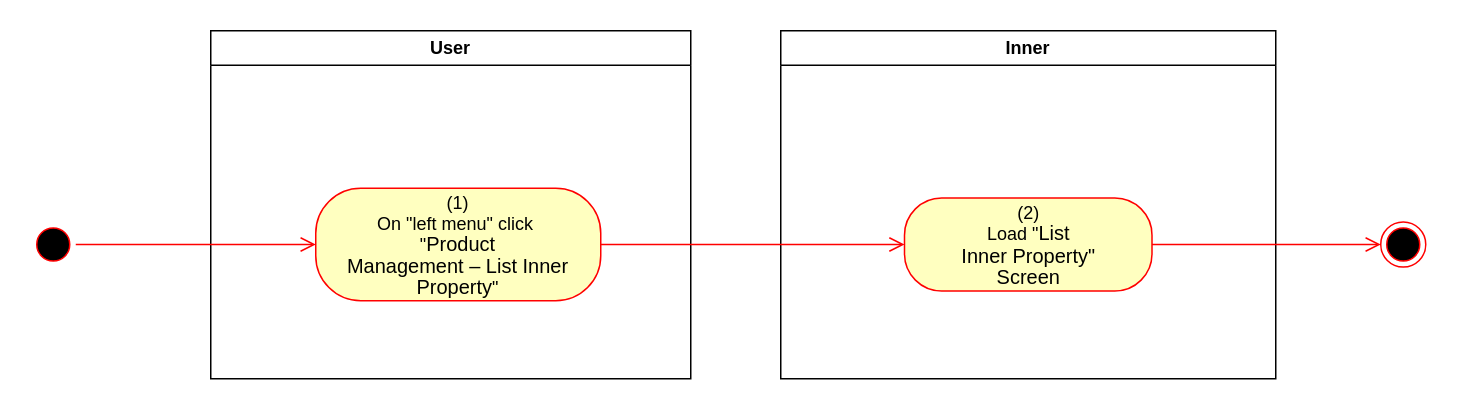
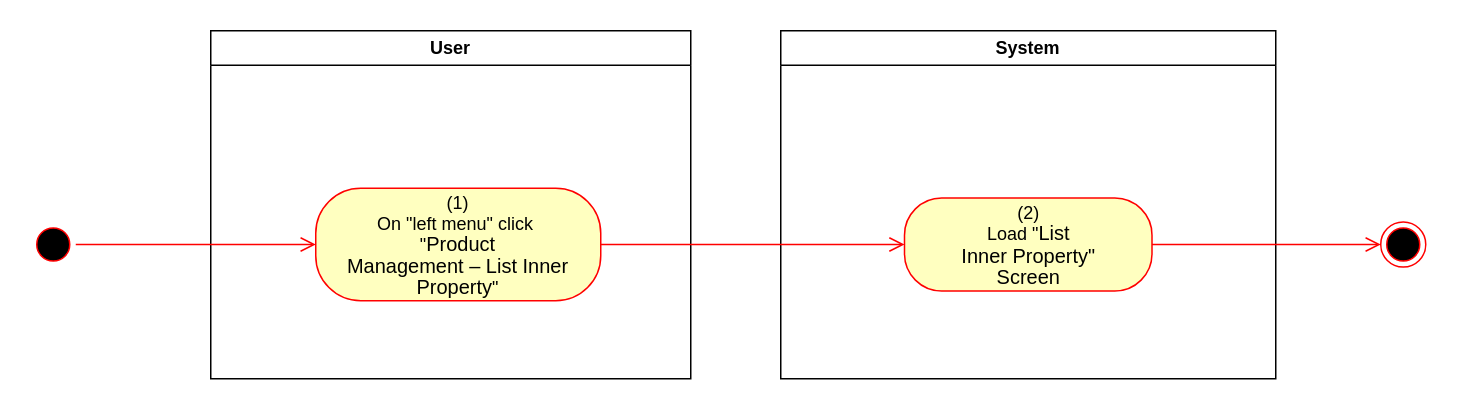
node "Inner": label "Inner" -> "System"
